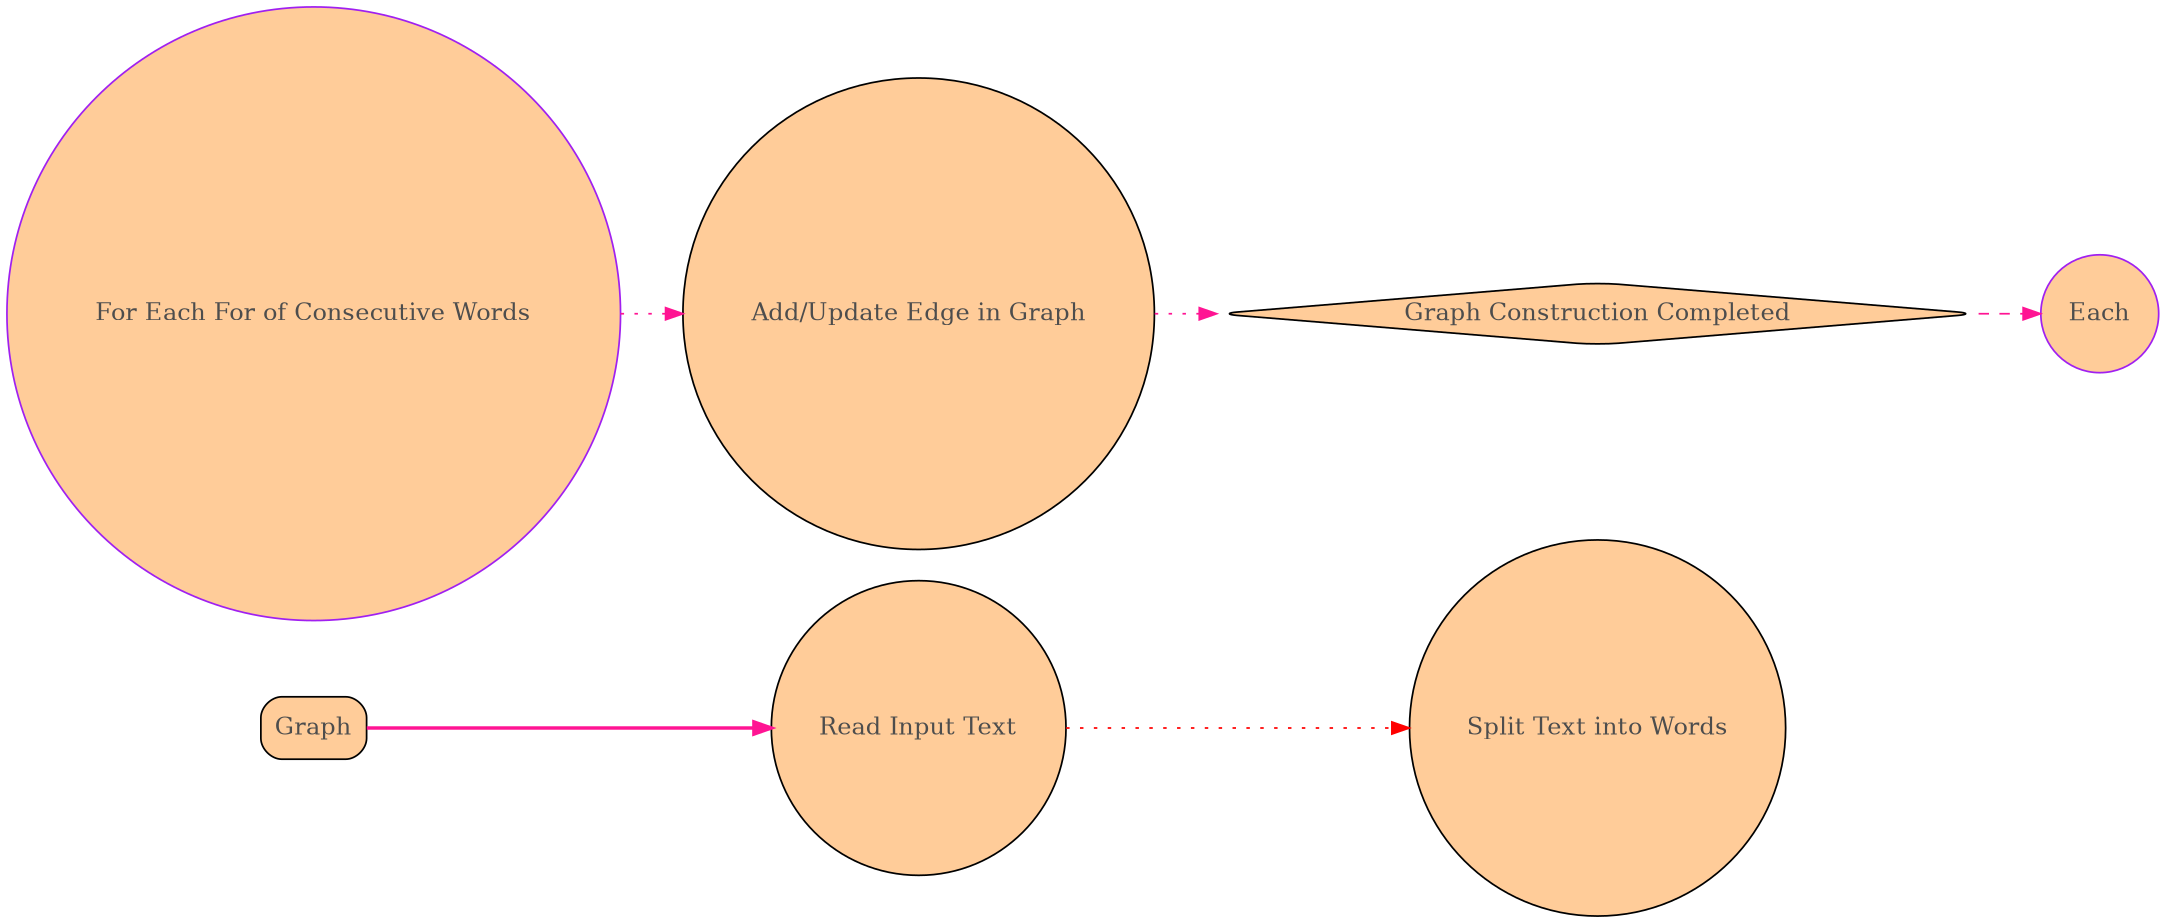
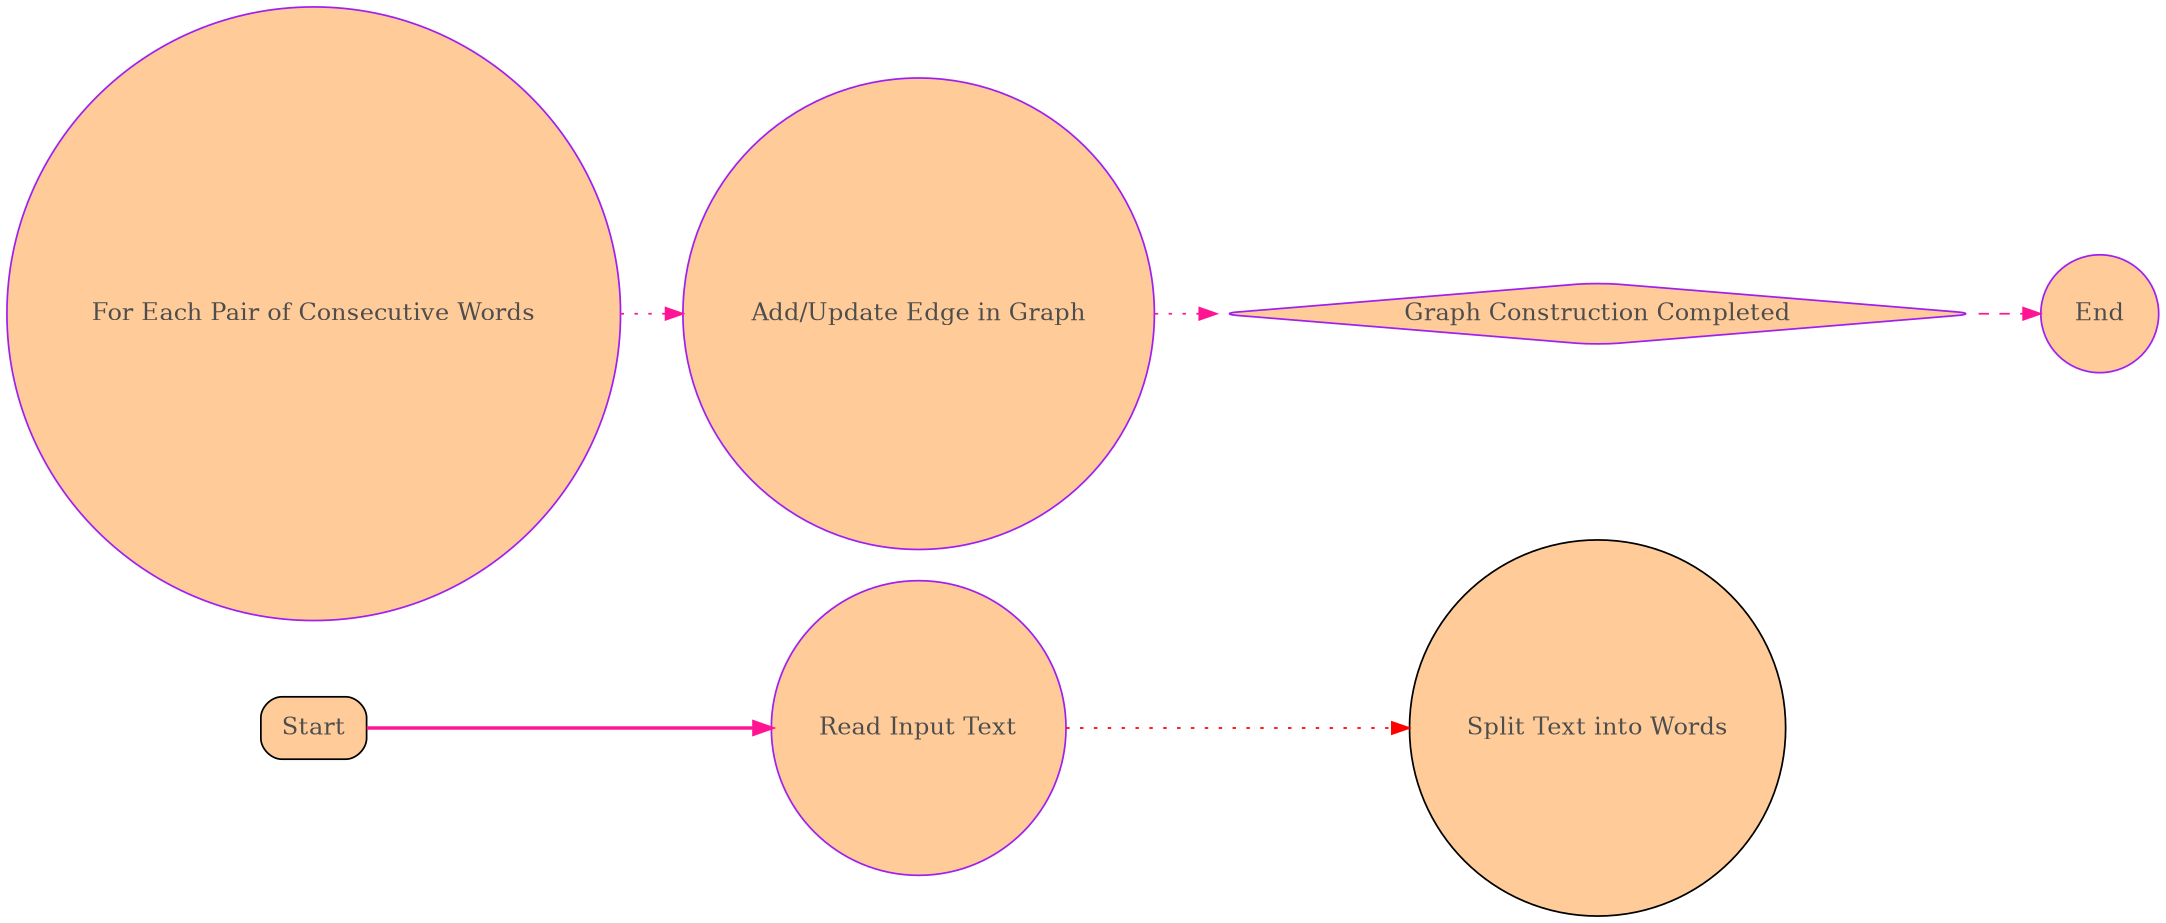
node "For Each For of Consecutive Words": label "For Each For of Consecutive Words" -> "For Each Pair of Consecutive Words"
node "Add/Update Edge in Graph": color black -> purple
node "Graph Construction Completed": color black -> purple
node "Each": label "Each" -> "End"
node "Graph": label "Graph" -> "Start"
node "Read Input Text": color black -> purple
